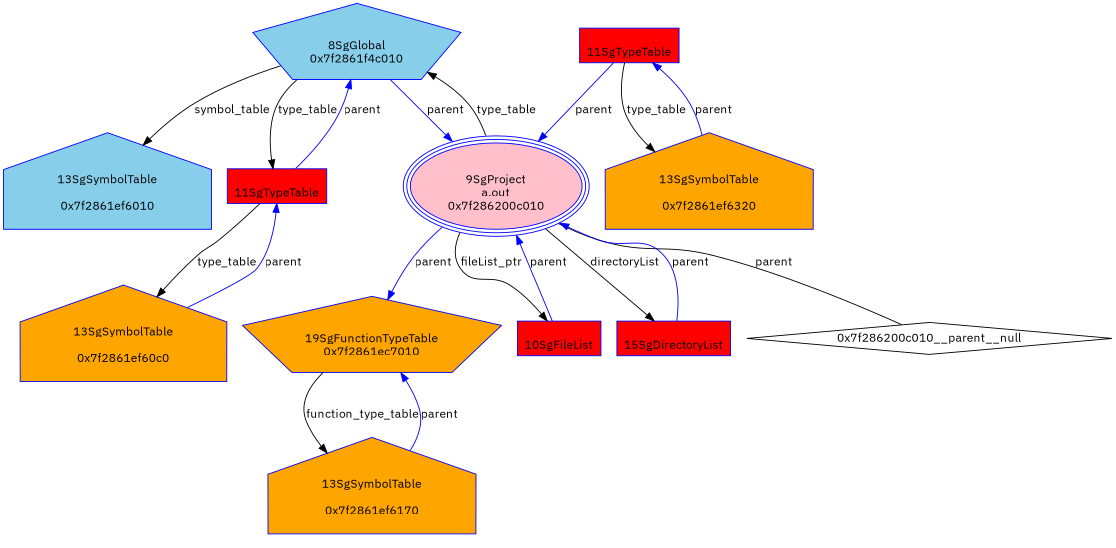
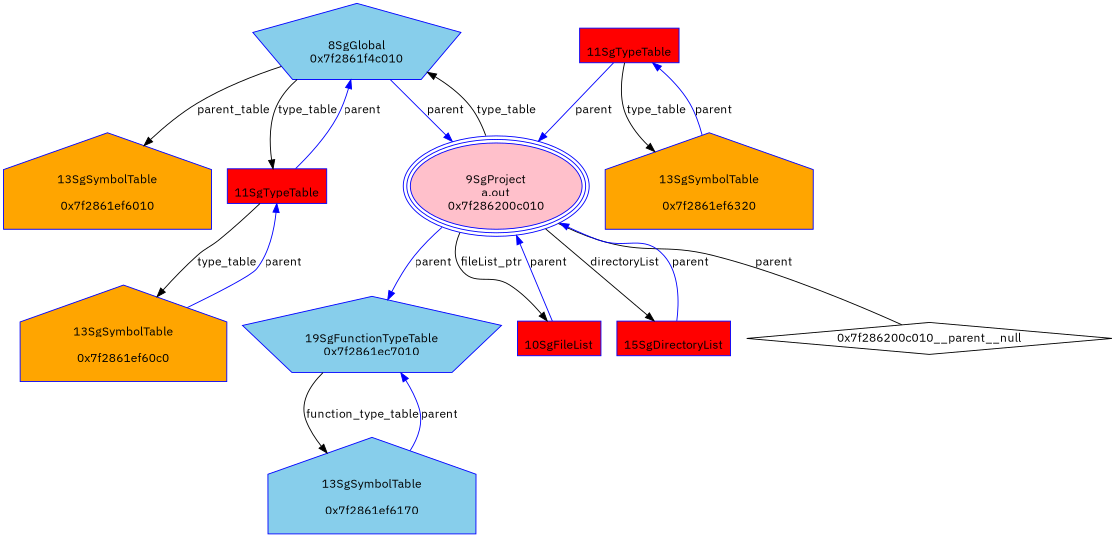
edge "8SgGlobal 0x7f2861f4c010" -> "13SgSymbolTable 0x7f2861ef6010": label "symbol_table" -> "parent_table"
node "13SgSymbolTable 0x7f2861ef6010": fillcolor skyblue -> orange
node "19SgFunctionTypeTable 0x7f2861ec7010": fillcolor orange -> skyblue
node "13SgSymbolTable 0x7f2861ef6170": fillcolor orange -> skyblue
